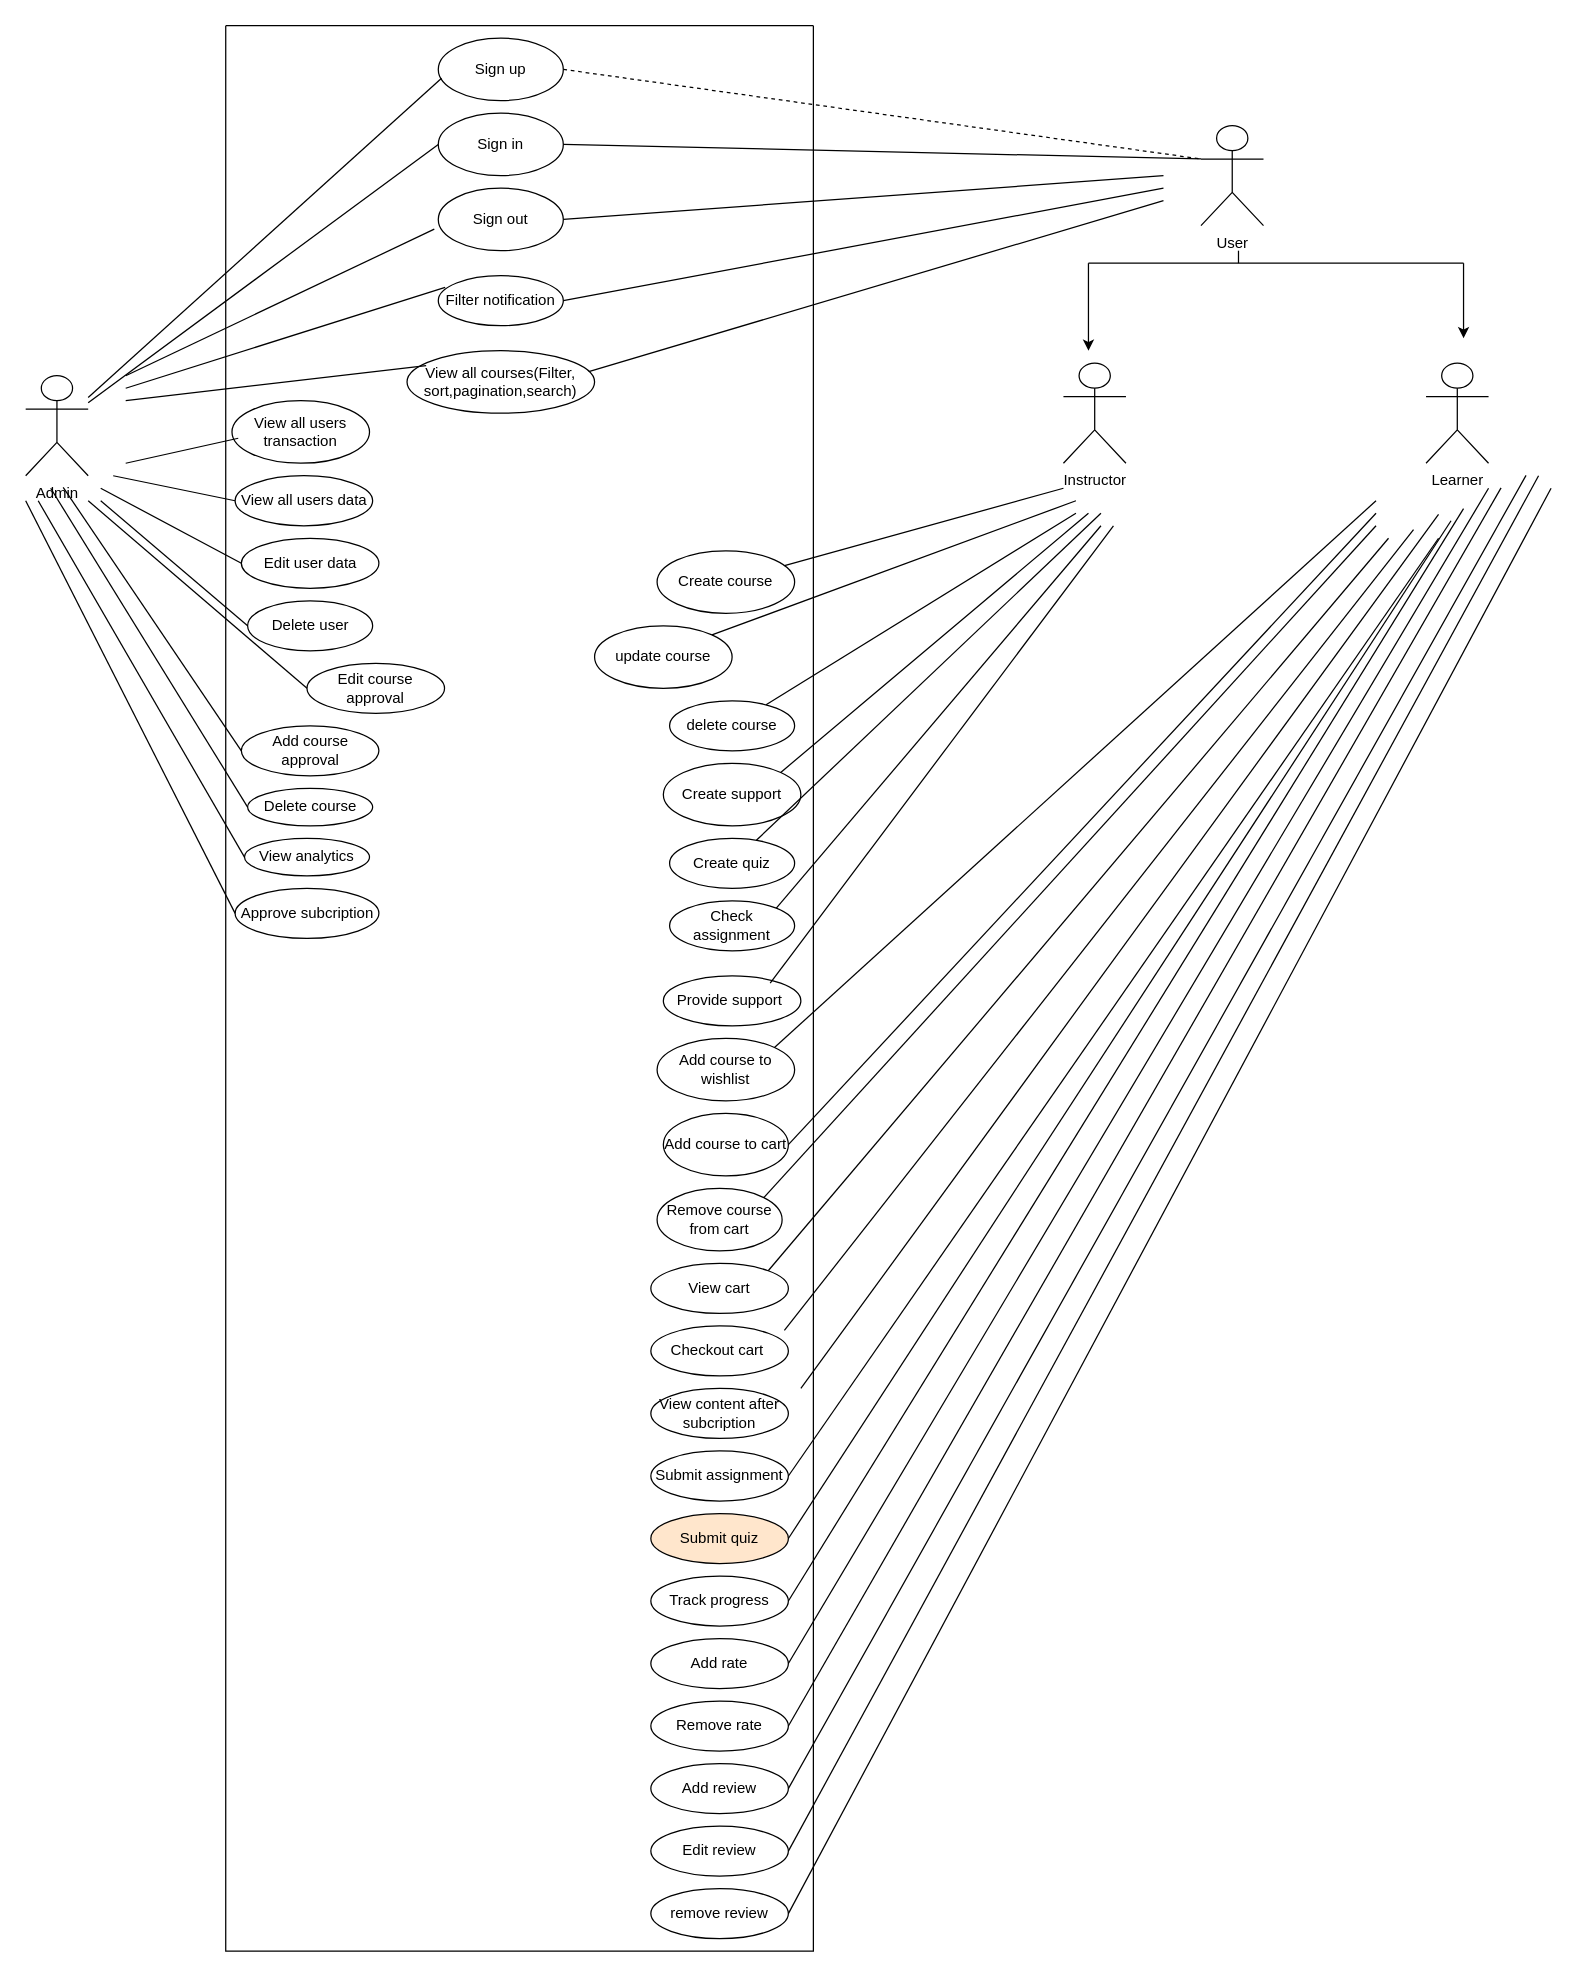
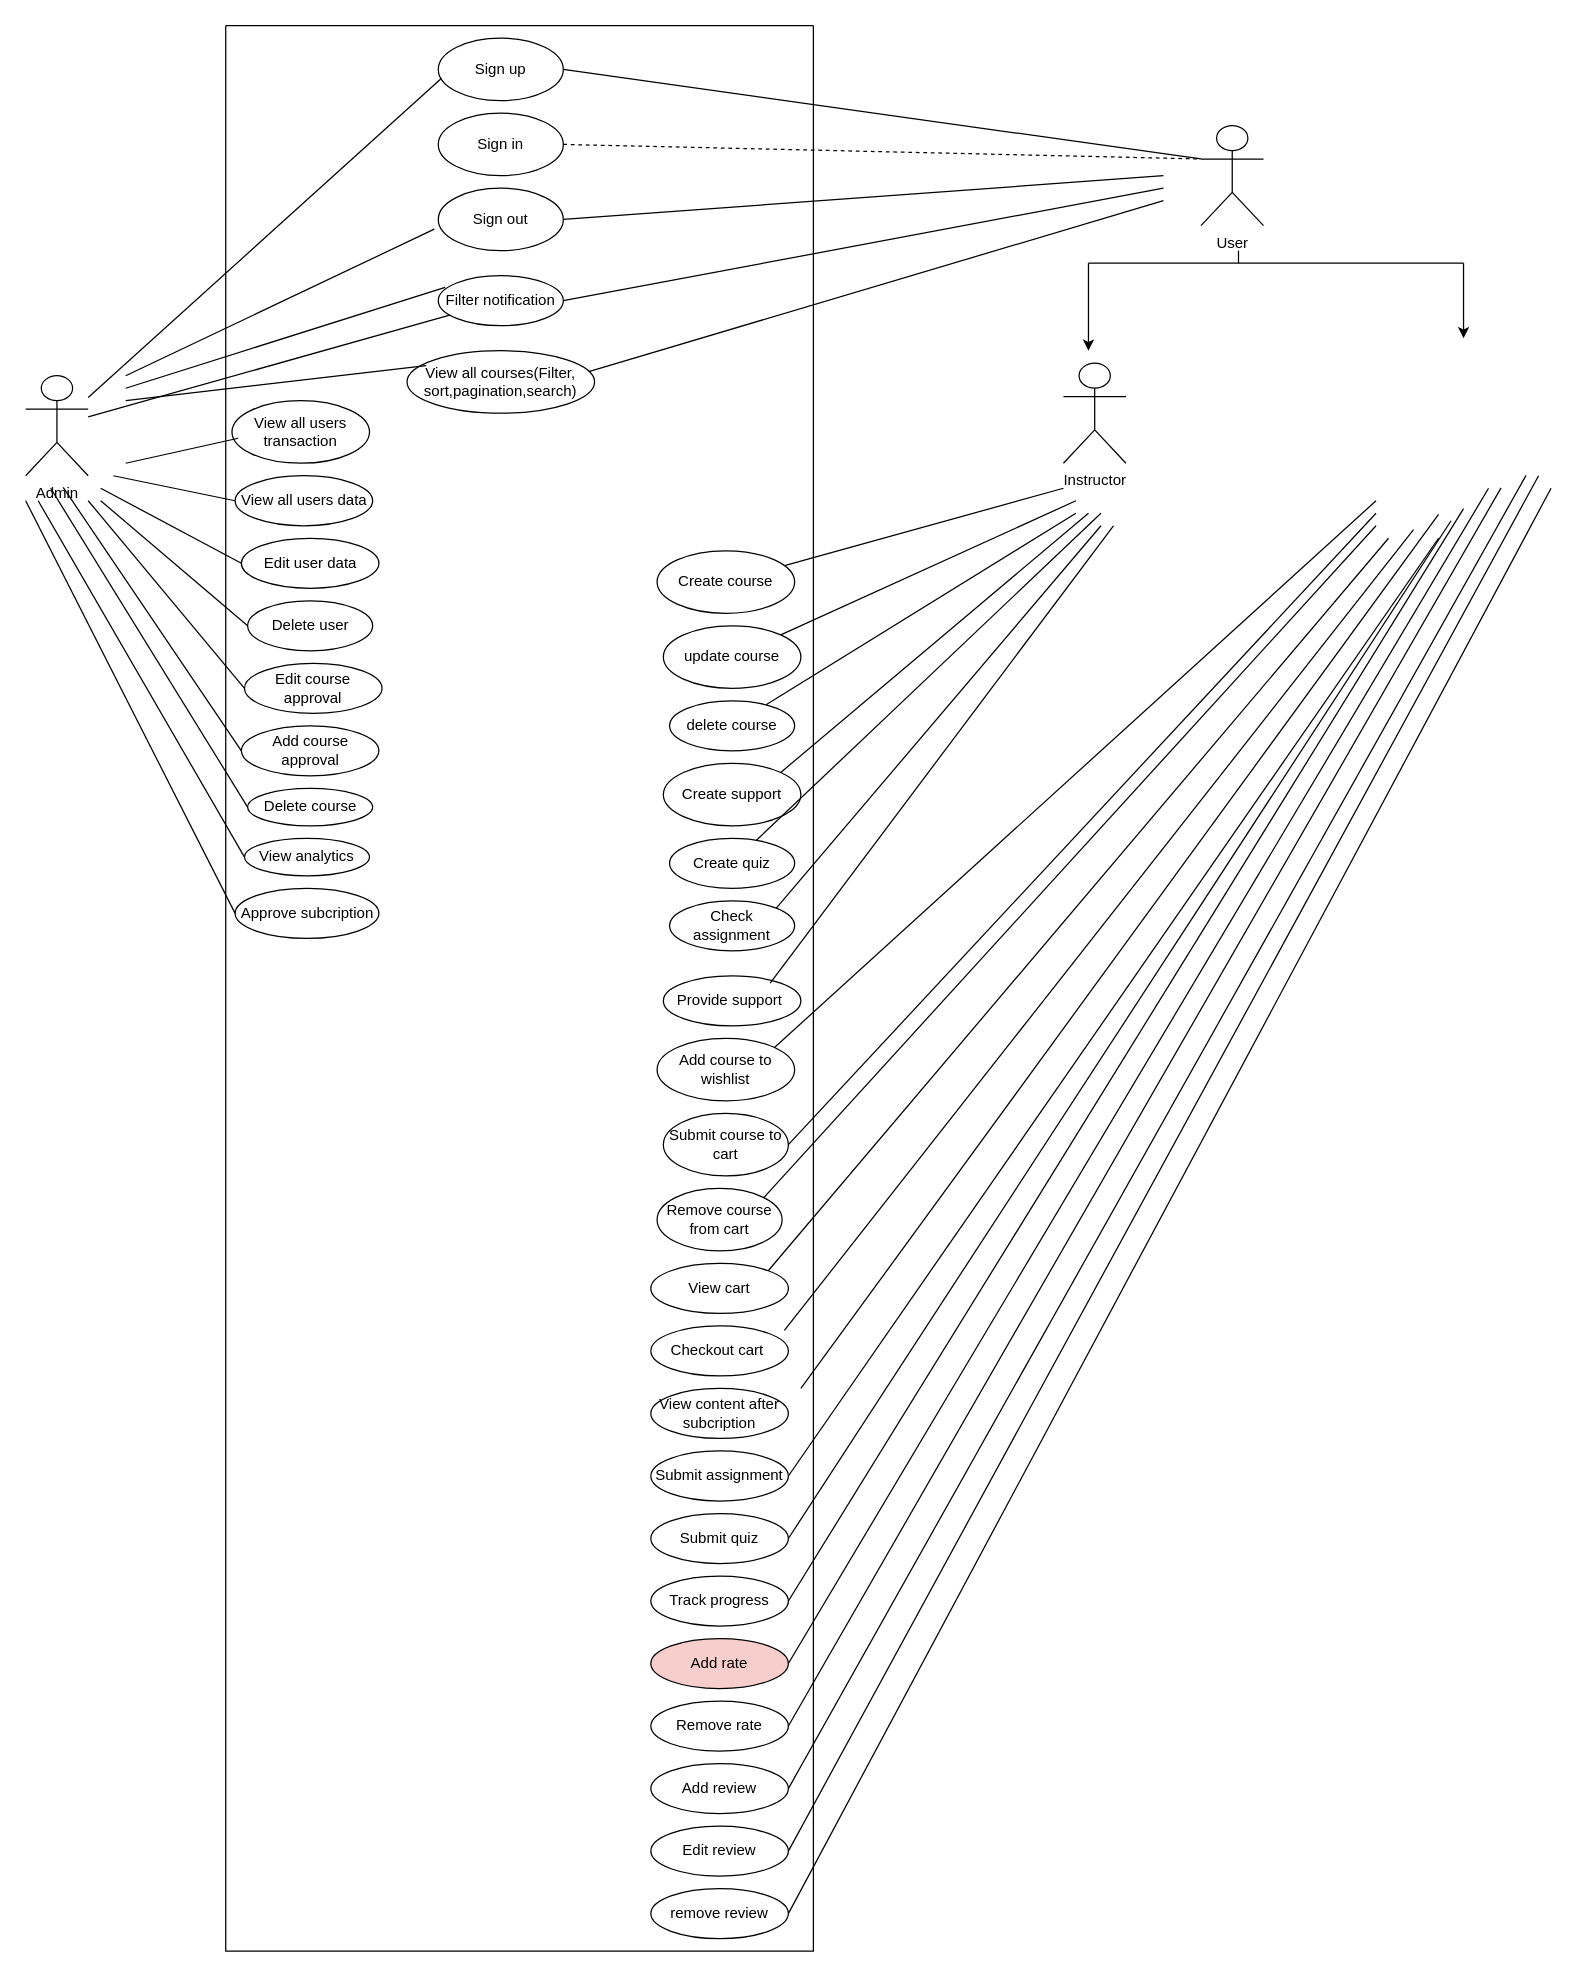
edge "Sign up" -- "User": style dashed -> solid
edge "Sign in" -- "User": style solid -> dashed
edge "Sign in" -- "Admin": now "Filter notification" -- "Admin"
node "Learner": removed
node "update course": moved (663, 657) -> (732, 657)
node "Edit course approval": moved (376, 688) -> (313, 688)
node "Add course to cart": label "Add course to cart" -> "Submit course to cart"
node "Submit quiz": fillcolor #ffe6cc -> #ffffff
node "Add rate": fillcolor #ffffff -> #f8cecc
